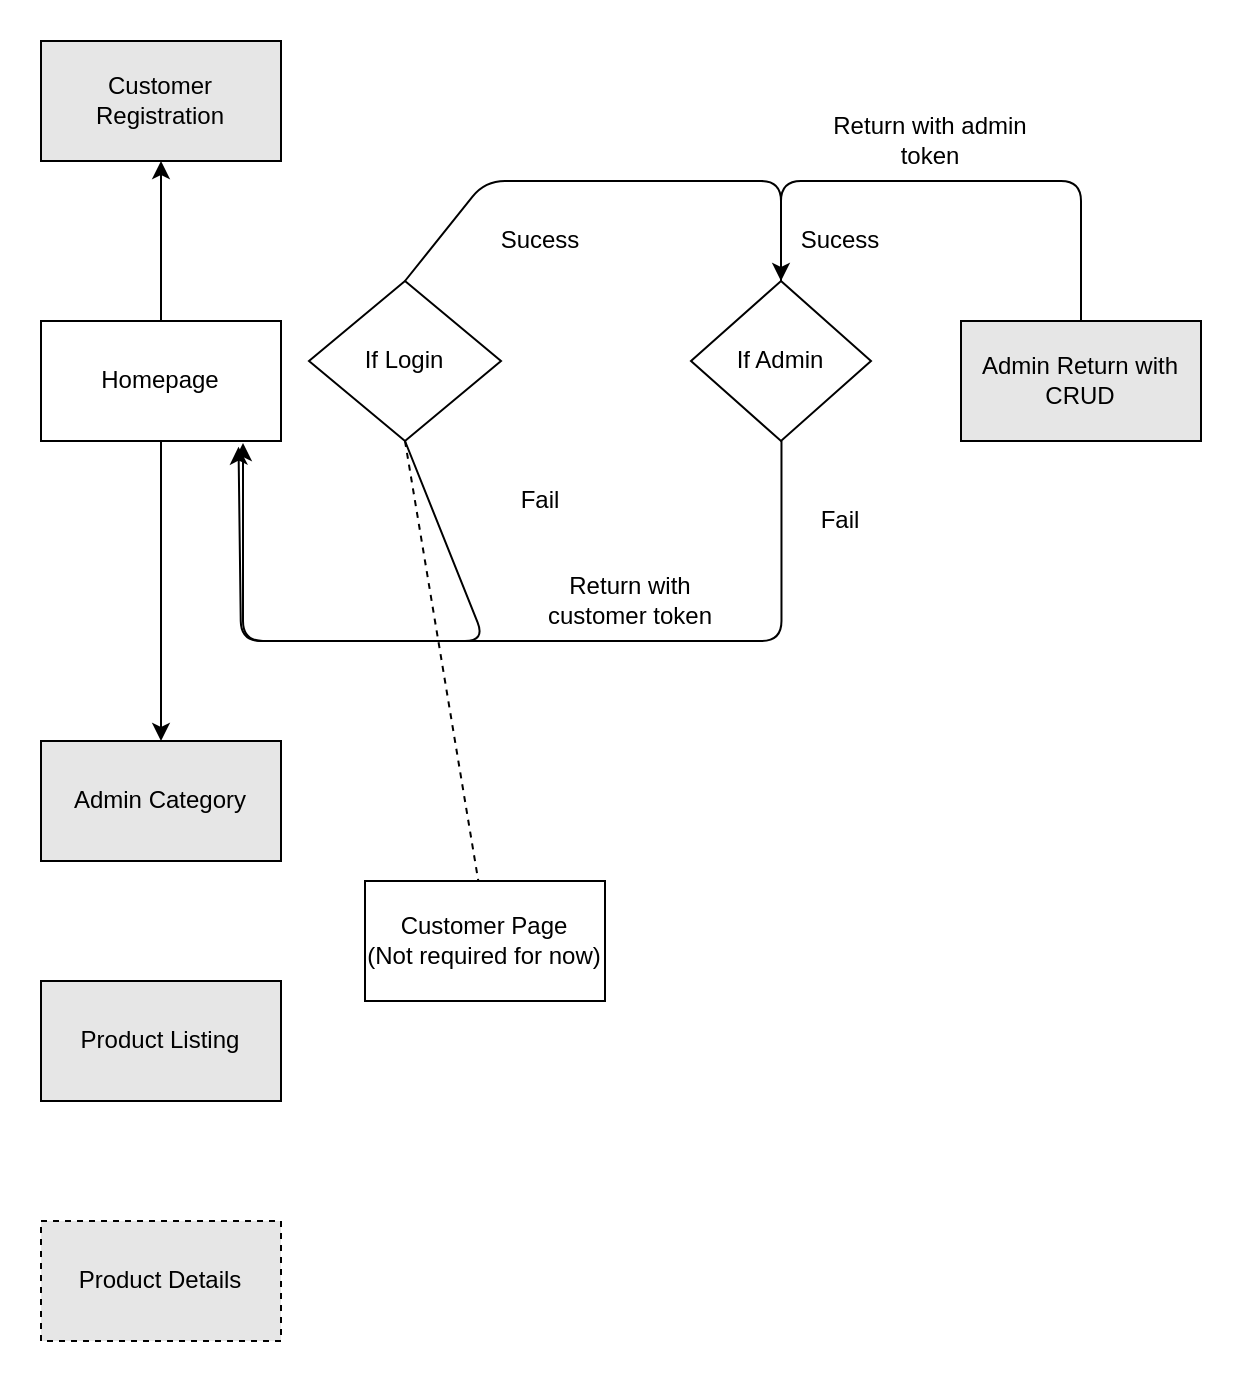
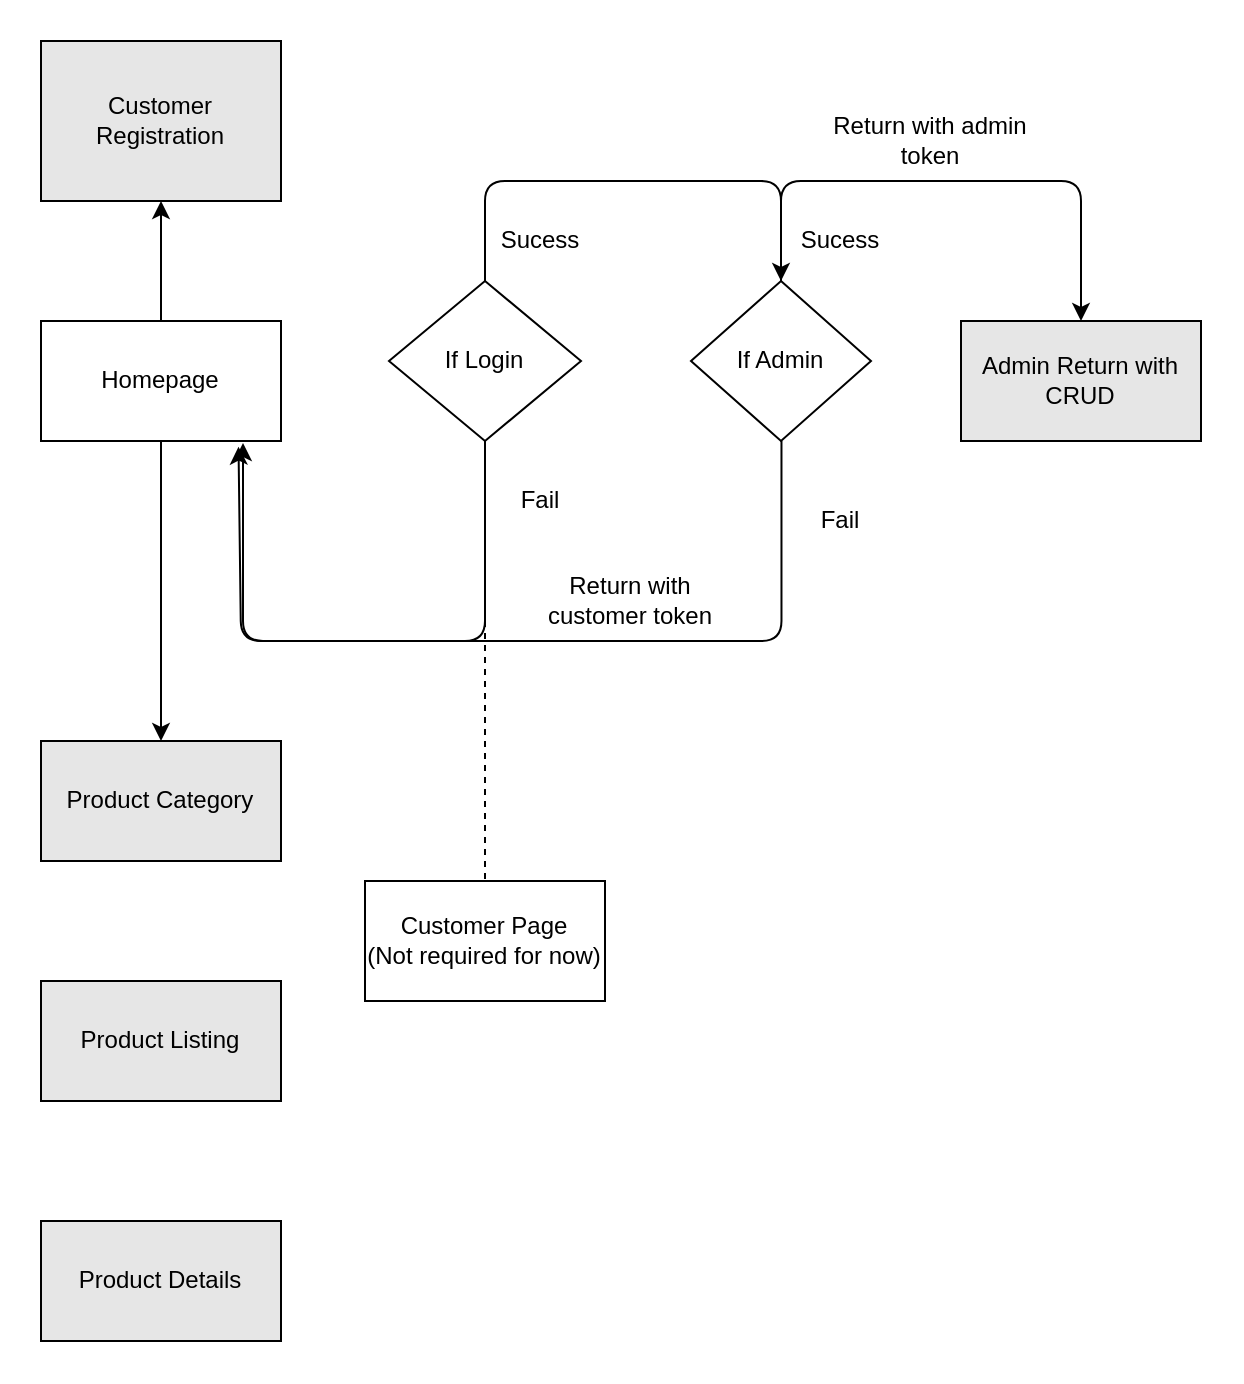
node "Customer Registration": size 240x120 -> 240x160
edge "If Admin" -- "Admin Return with CRUD": arrowhead none -> classic
node "If Login": moved (405, 361) -> (485, 361)
node "Admin Category": label "Admin Category" -> "Product Category"
node "Product Details": style dashed -> solid
